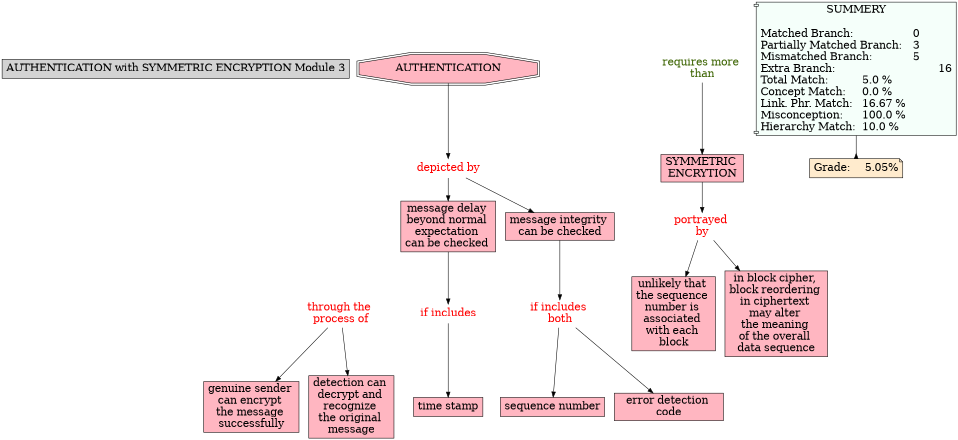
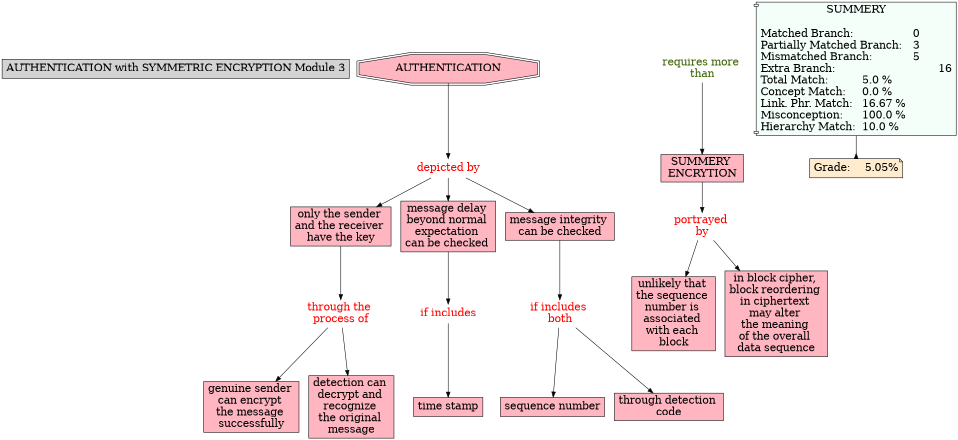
node "SYMMETRIC ENCRYTION": label "SYMMETRIC ENCRYTION" -> "SUMMERY ENCRYTION"
node "only the sender and the receiver have the key": added
node "error detection code": label "error detection code" -> "through detection code"
